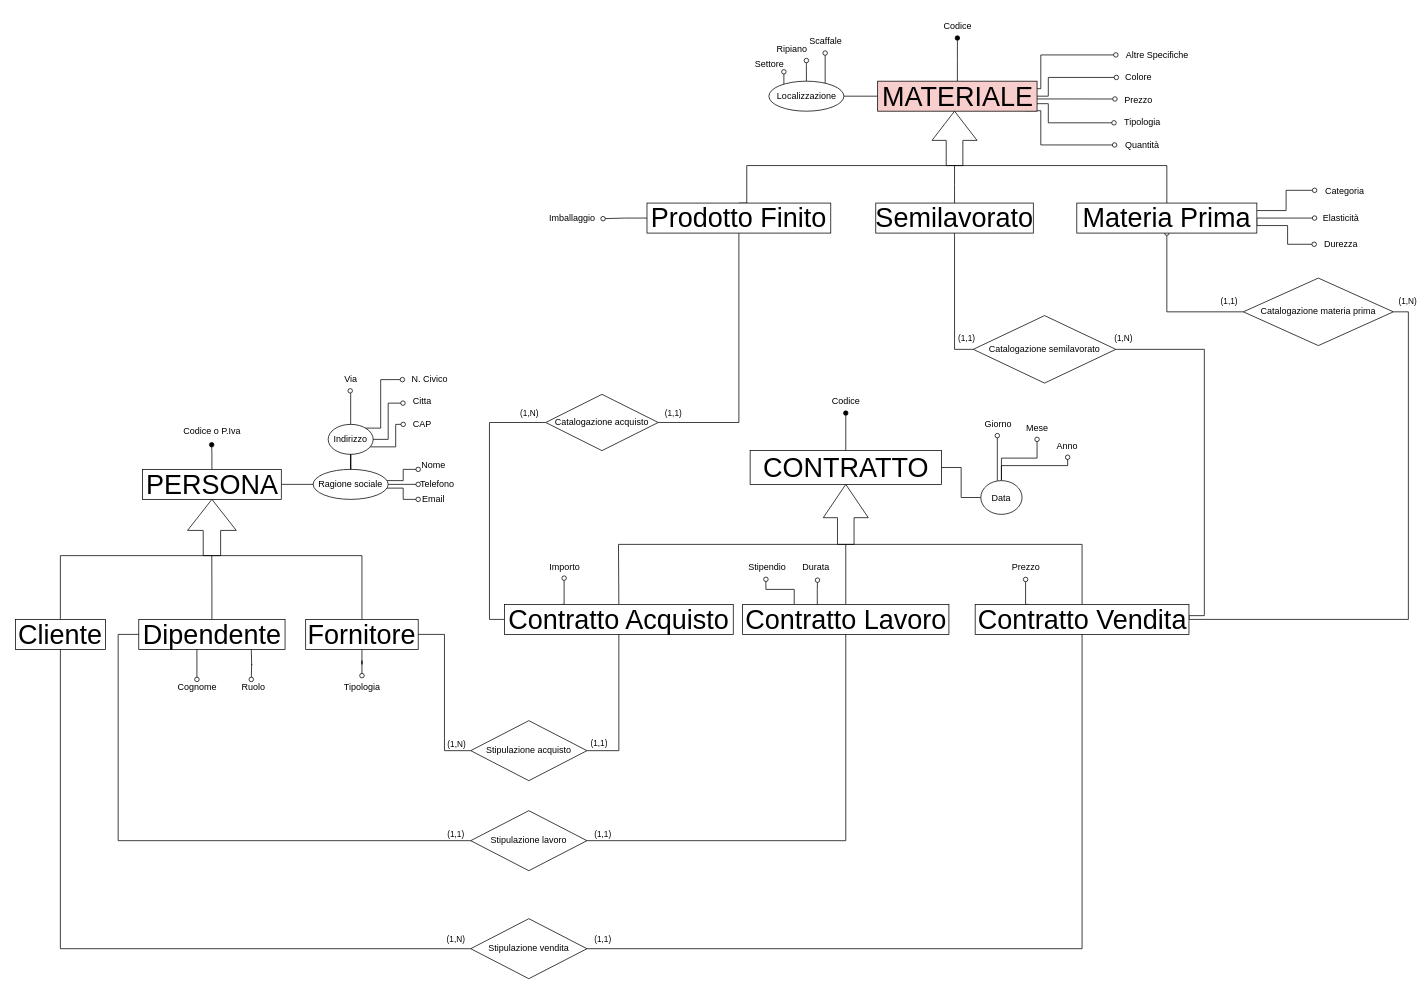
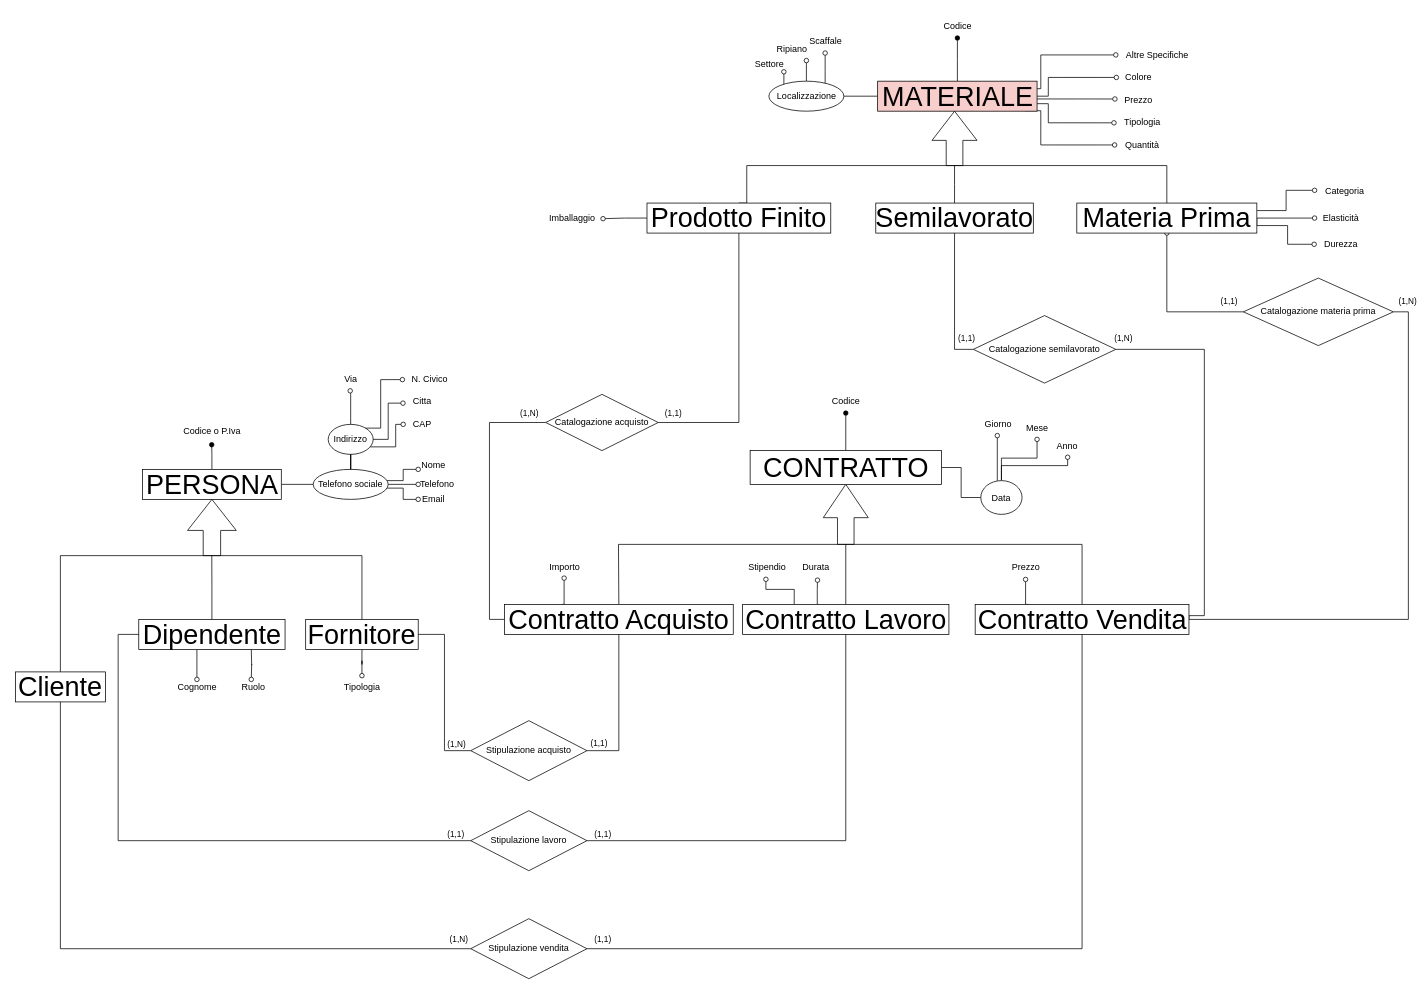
node "Ragione sociale": label "Ragione sociale" -> "Telefono sociale"
node "Cliente": moved (60, 634) -> (60, 687)
